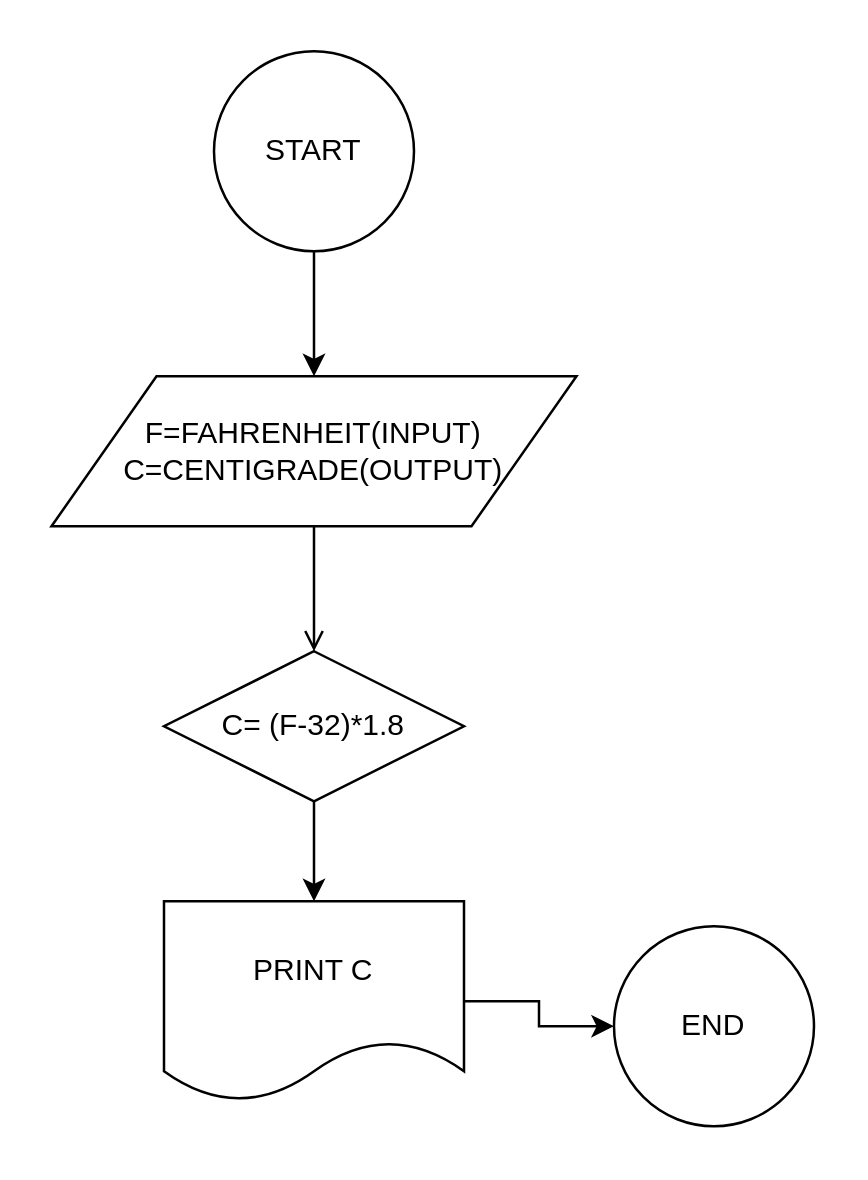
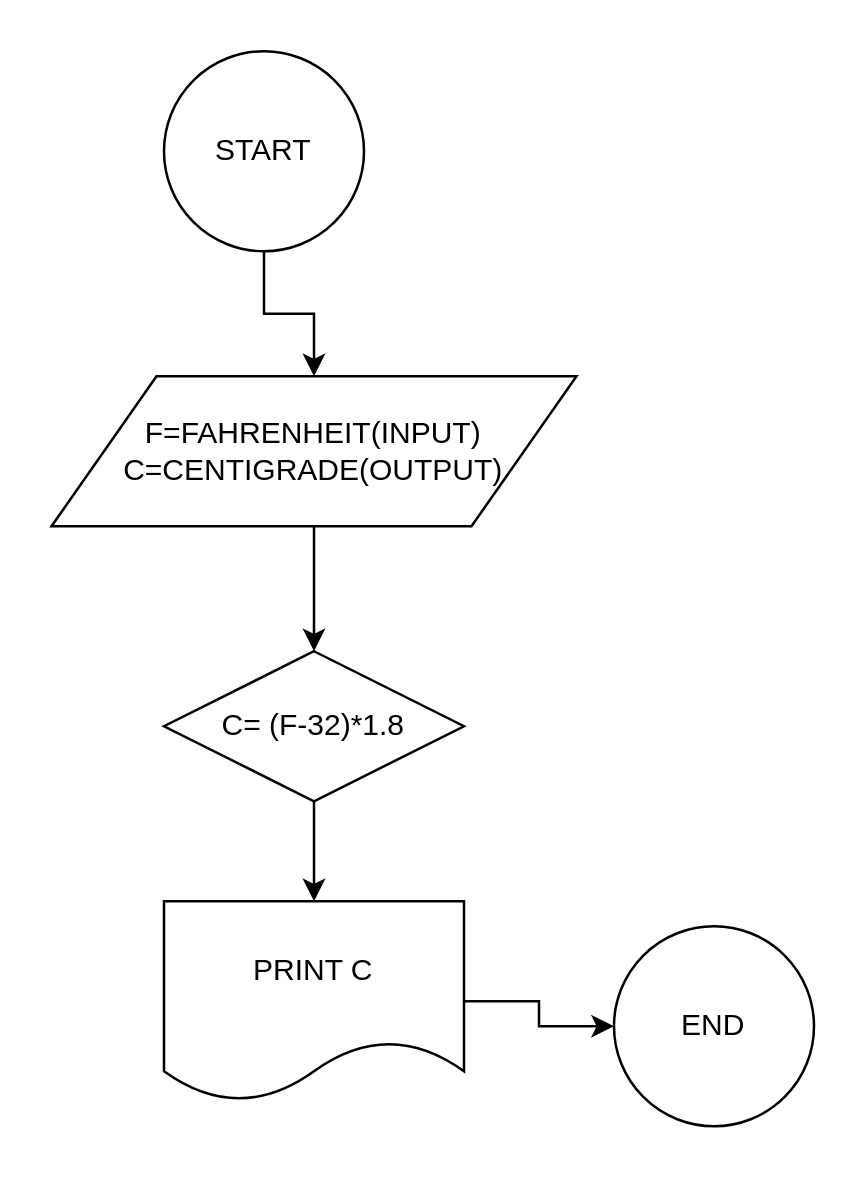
node "START": moved (314, 151) -> (264, 151)
edge "F=FAHRENHEIT(INPUT) C=CENTIGRADE(OUTPUT)" -> "C= (F-32)*1.8": arrowhead open -> classic
